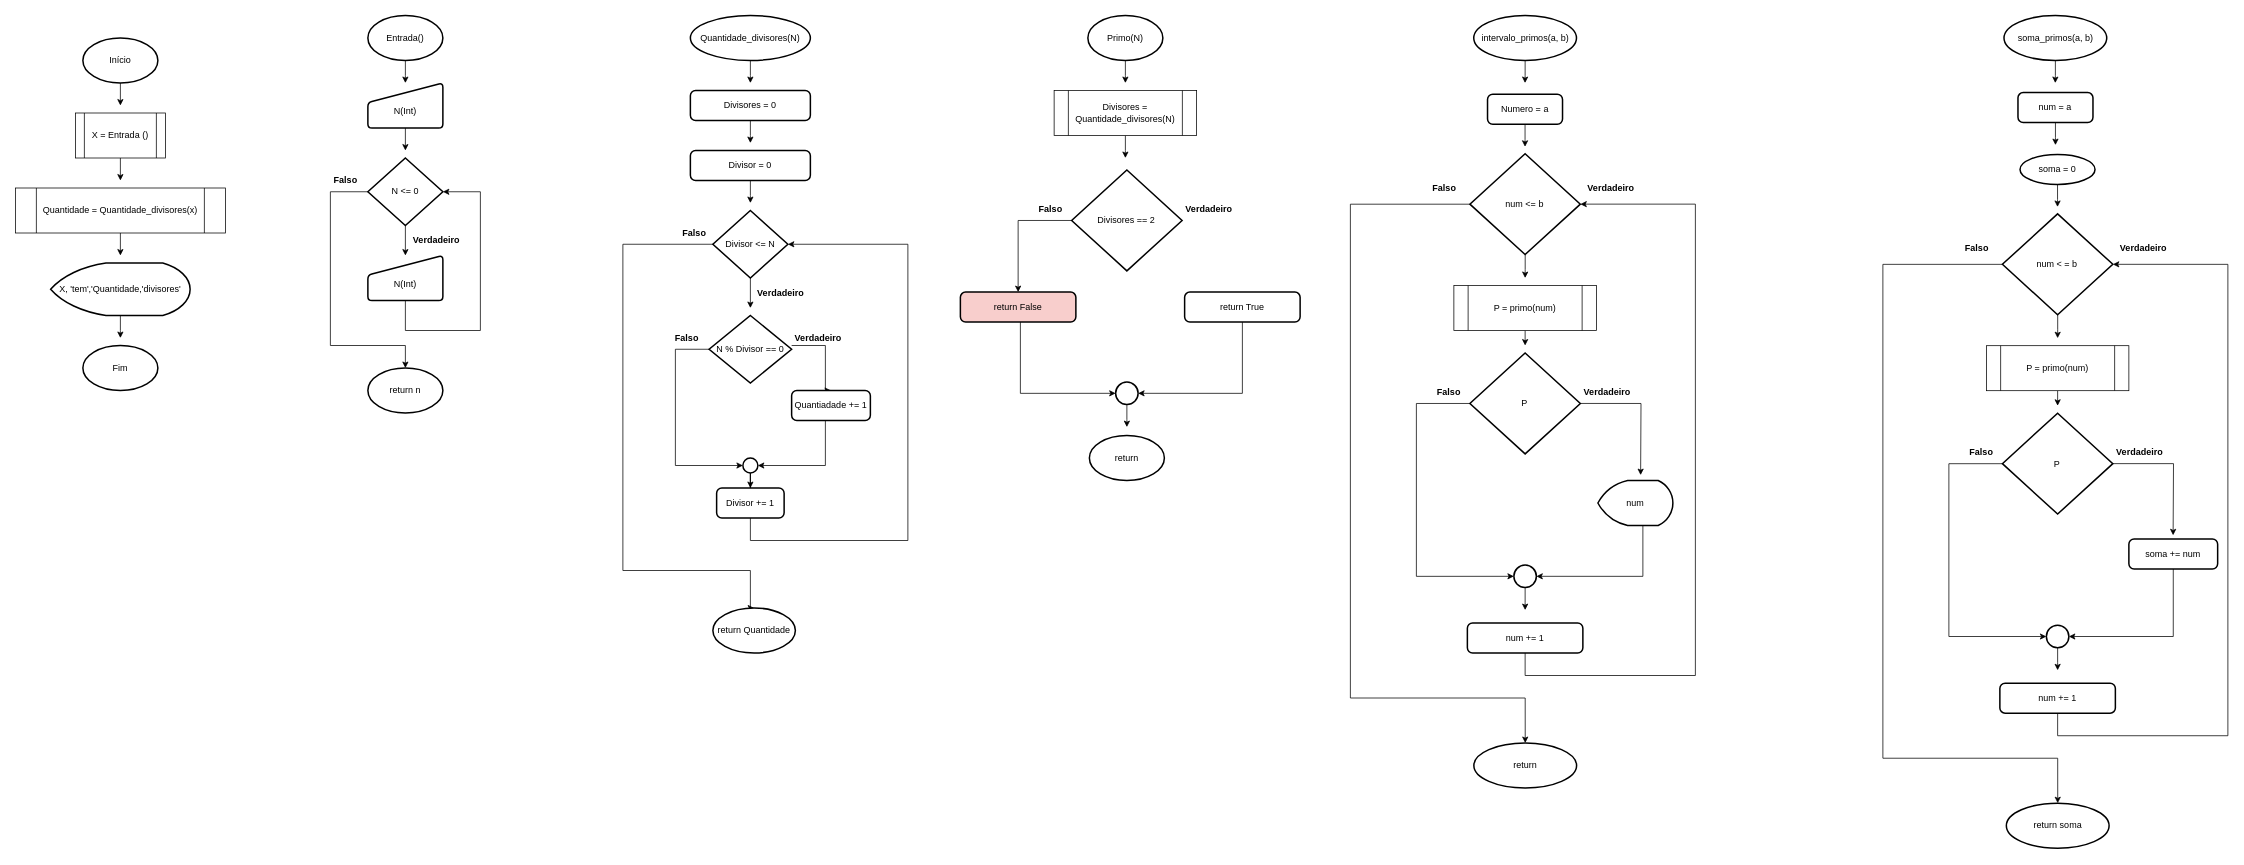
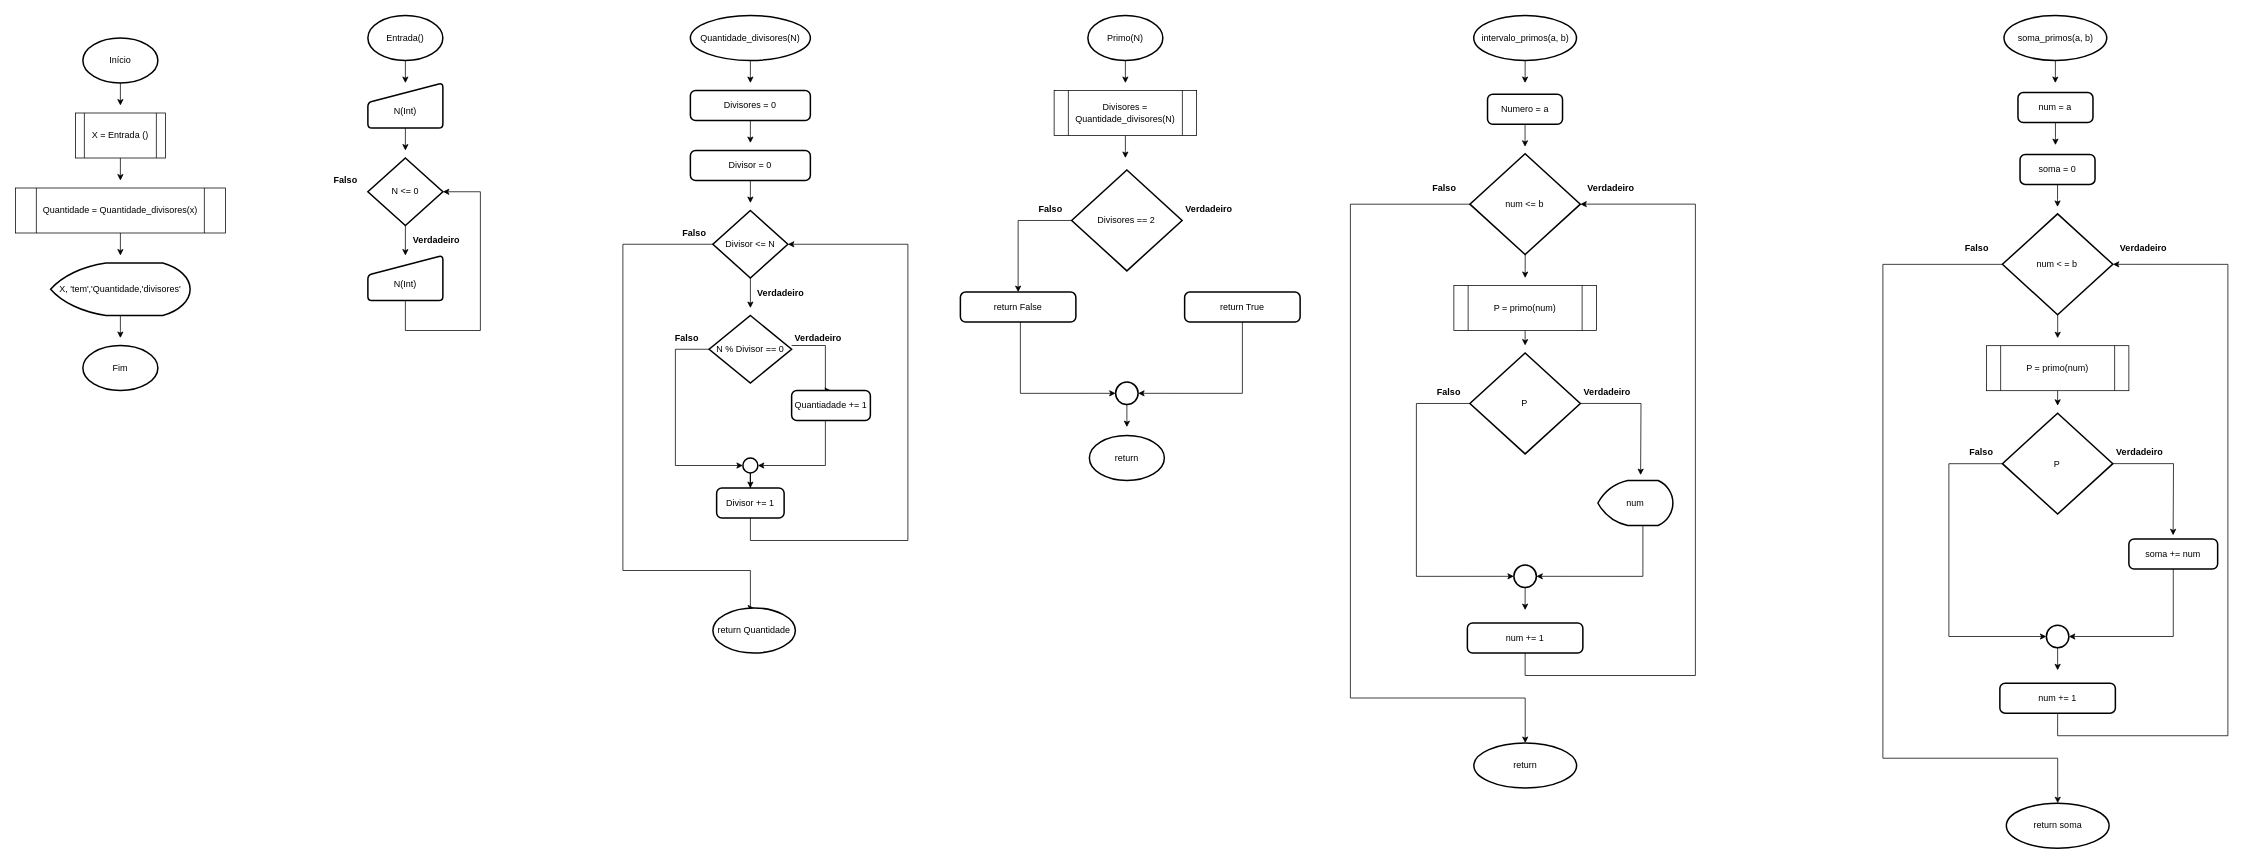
node "soma = 0": shape ellipse -> rounded rectangle
edge "N <= 0" -> "return n": removed
node "return False": fillcolor #f8cecc -> #ffffff
node "return n": removed
